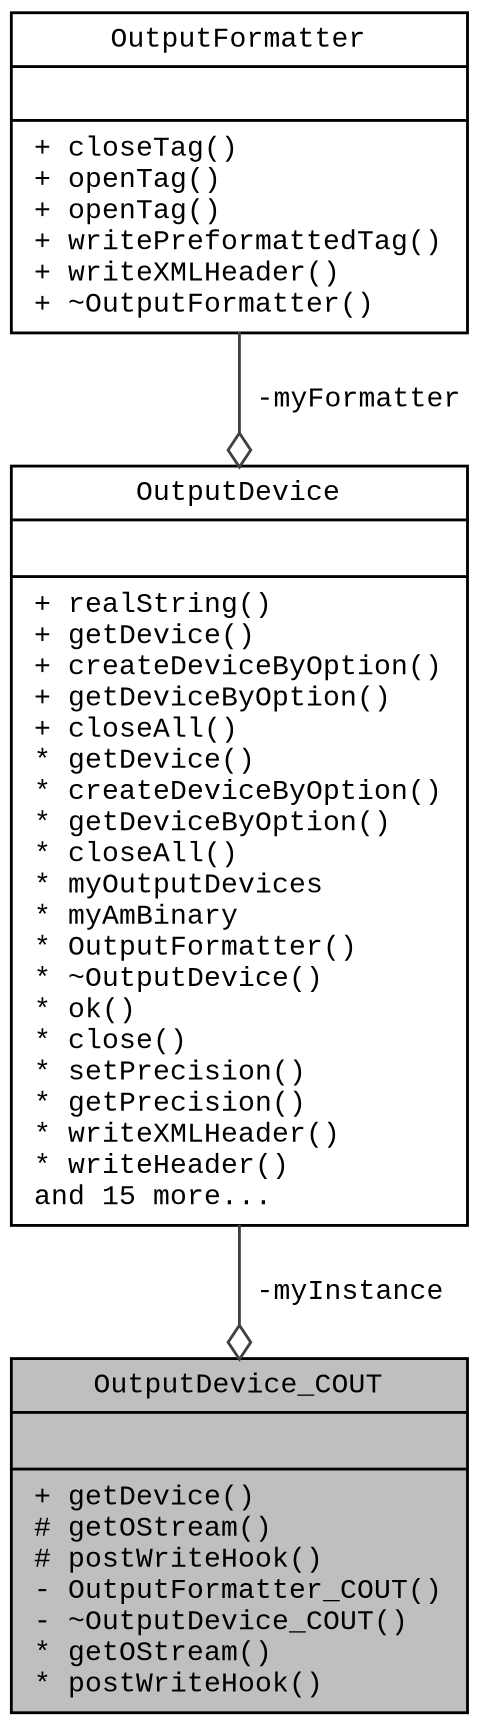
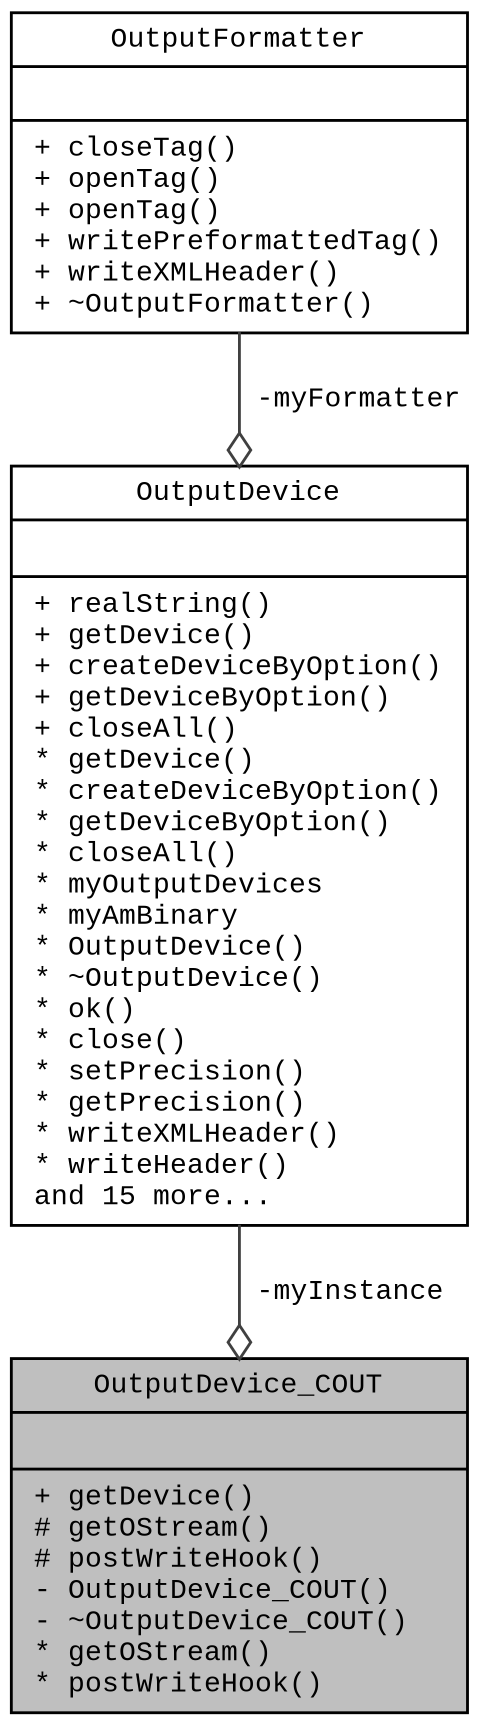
node "OutputDevice": text "* OutputFormatter()" -> "* OutputDevice()"
node "OutputDevice_COUT": text "- OutputFormatter_COUT()" -> "- OutputDevice_COUT()"
